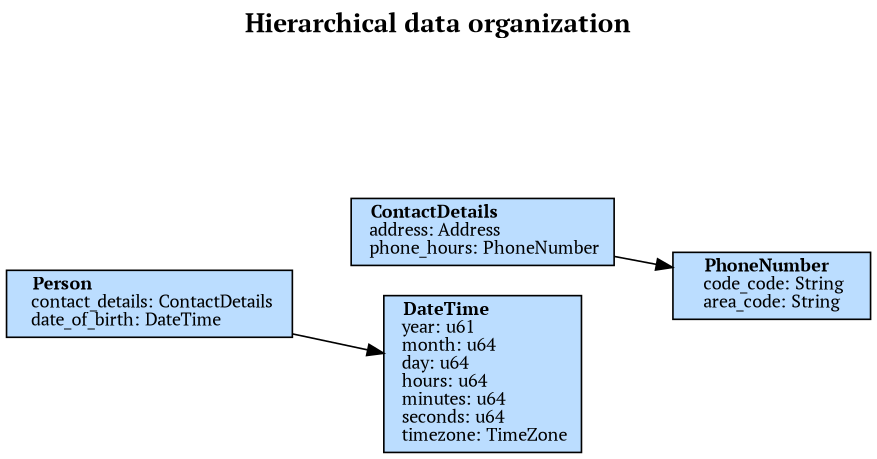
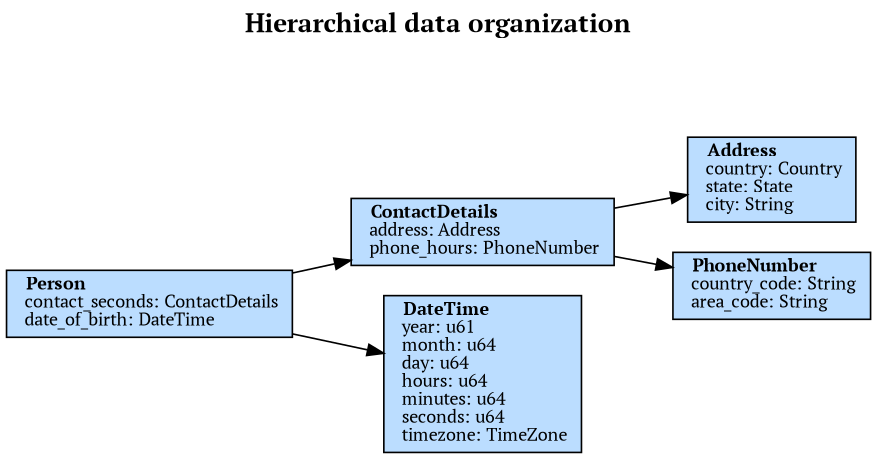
node "Address": added
edge "Person" -> "ContactDetails": added
node "PhoneNumber": text "code_code: String" -> "country_code: String"
node "Person": text "contact_details: ContactDetails" -> "contact_seconds: ContactDetails"
